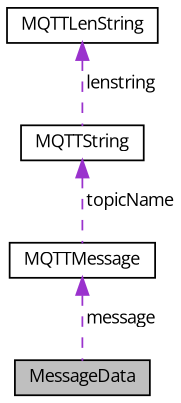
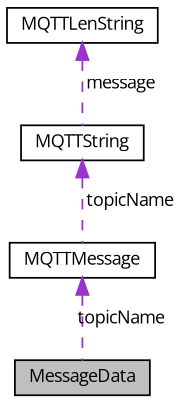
edge "MQTTString" -> "MQTTLenString": label " lenstring" -> " message"
edge "MessageData" -> "MQTTMessage": label " message" -> " topicName"
